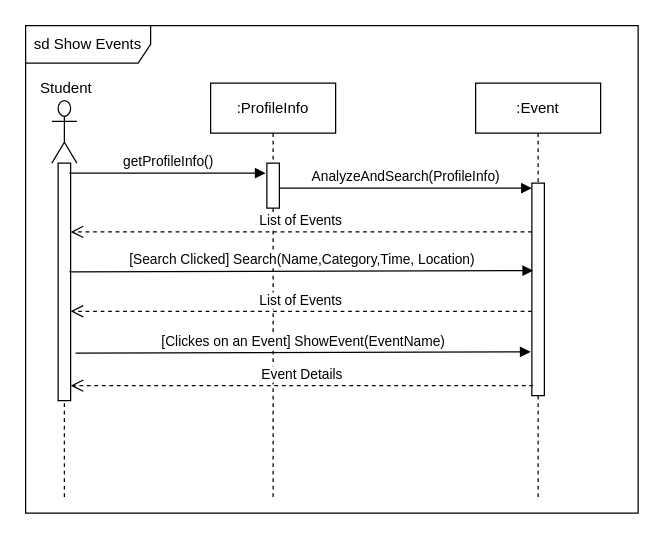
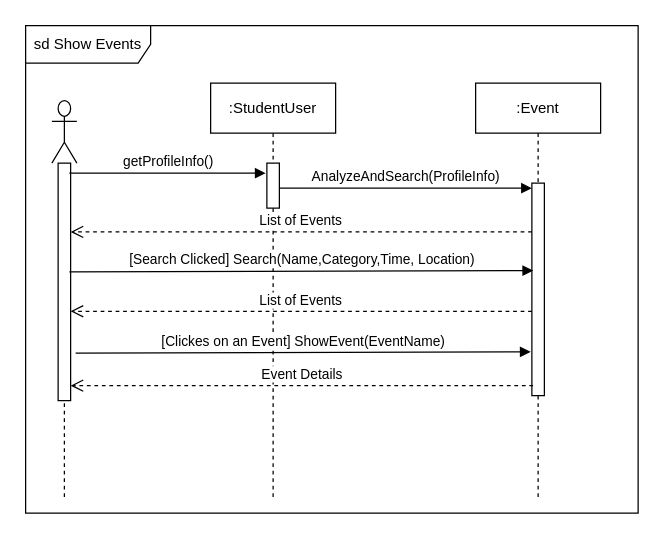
node "Student": removed
node ":ProfileInfo": label ":ProfileInfo" -> ":StudentUser"
